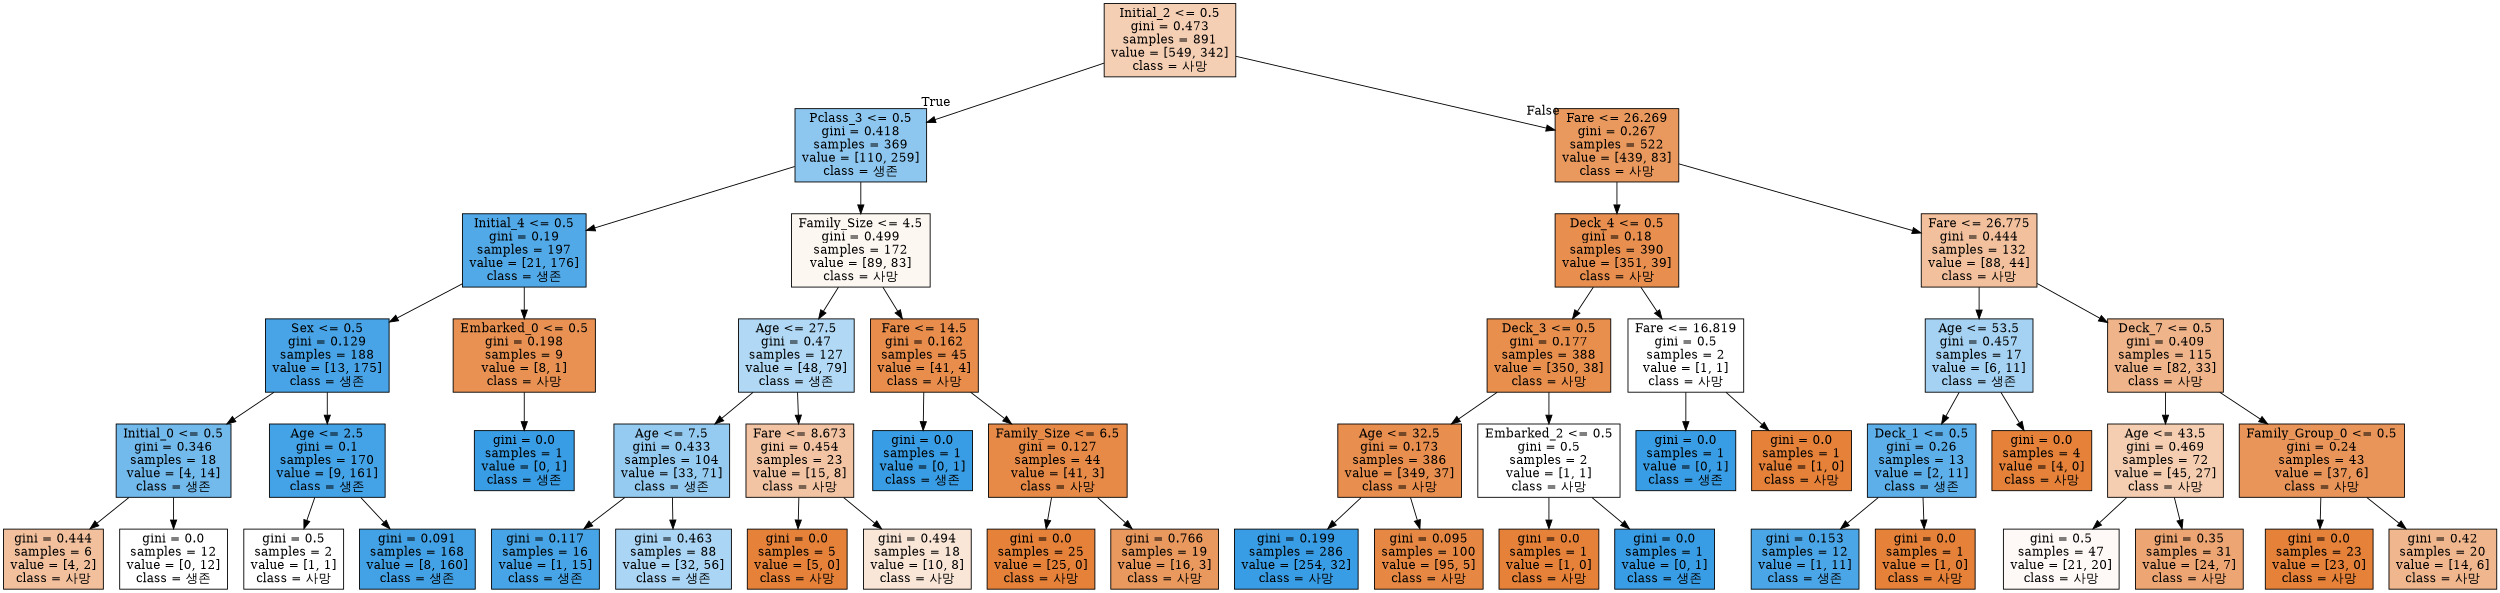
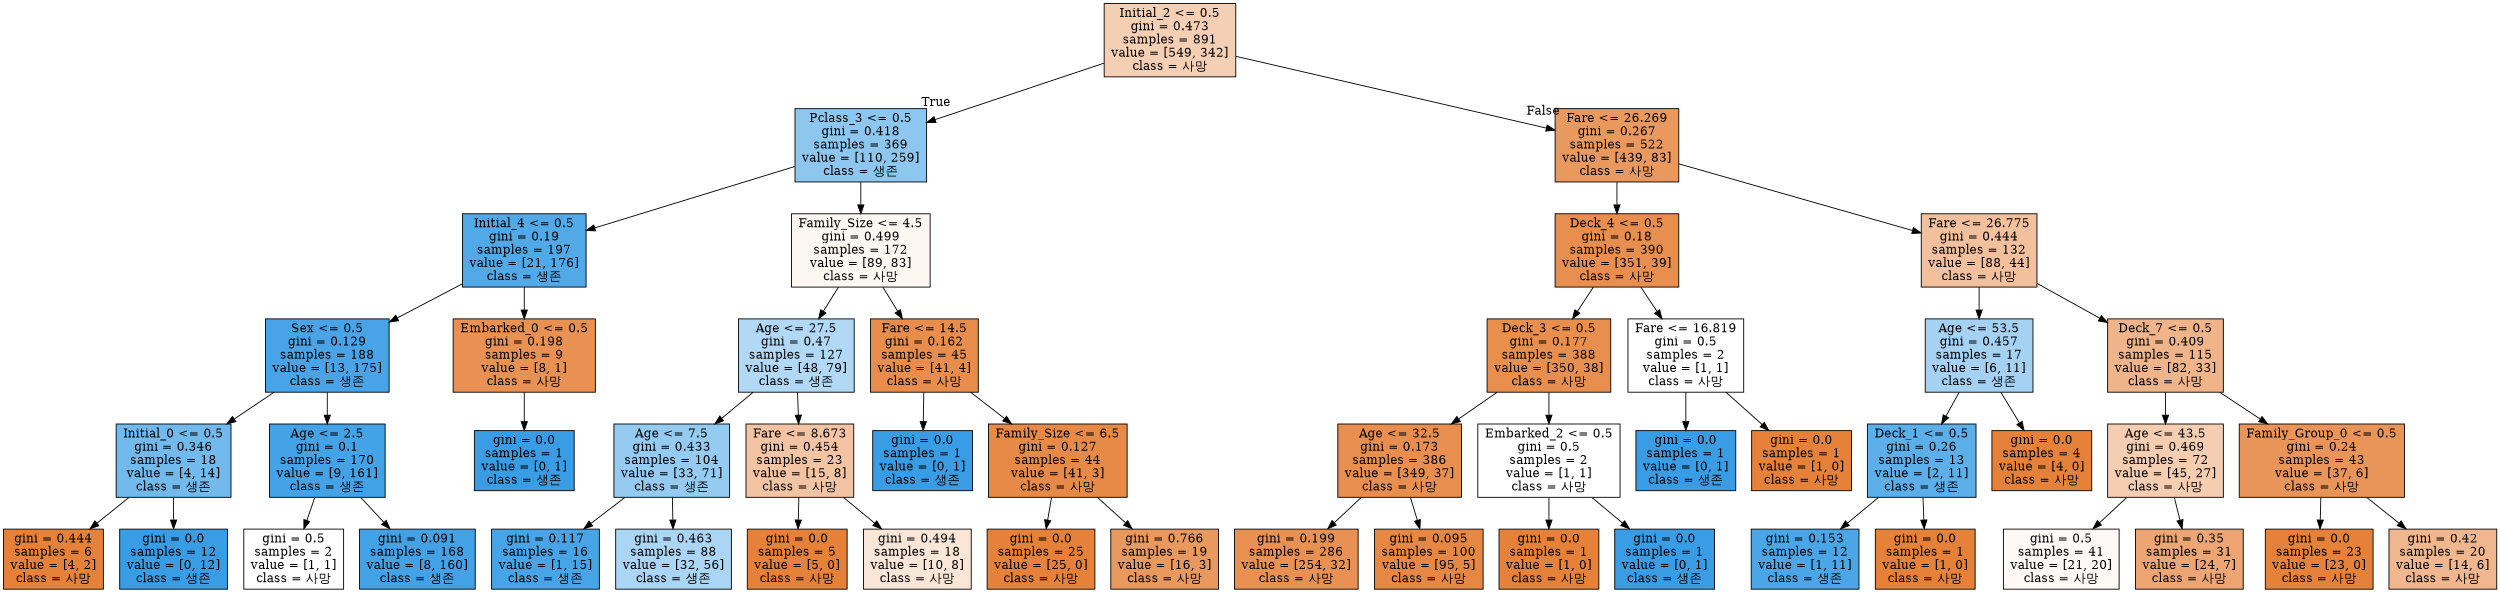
node "gini = 0.444 samples = 6 value = [4, 2] class = 사망": fillcolor #f2c09c -> #e58139
node "gini = 0.0 samples = 12 value = [0, 12] class = 생존": fillcolor #ffffff -> #399de5
node "gini = 0.199 samples = 286 value = [254, 32] class = 사망": fillcolor #399de5 -> #e89152
node "gini = 0.5 samples = 47 value = [21, 20] class = 사망": label "gini = 0.5 samples = 47 value = [21, 20] class = 사망" -> "gini = 0.5 samples = 41 value = [21, 20] class = 사망"
